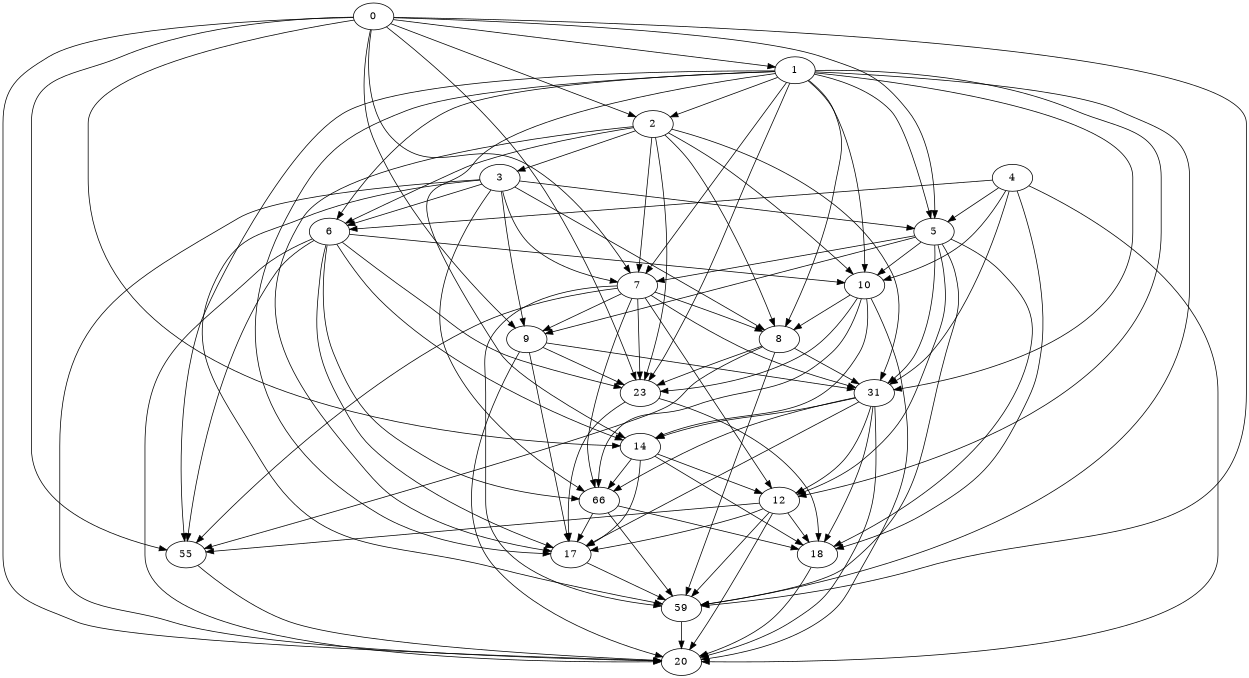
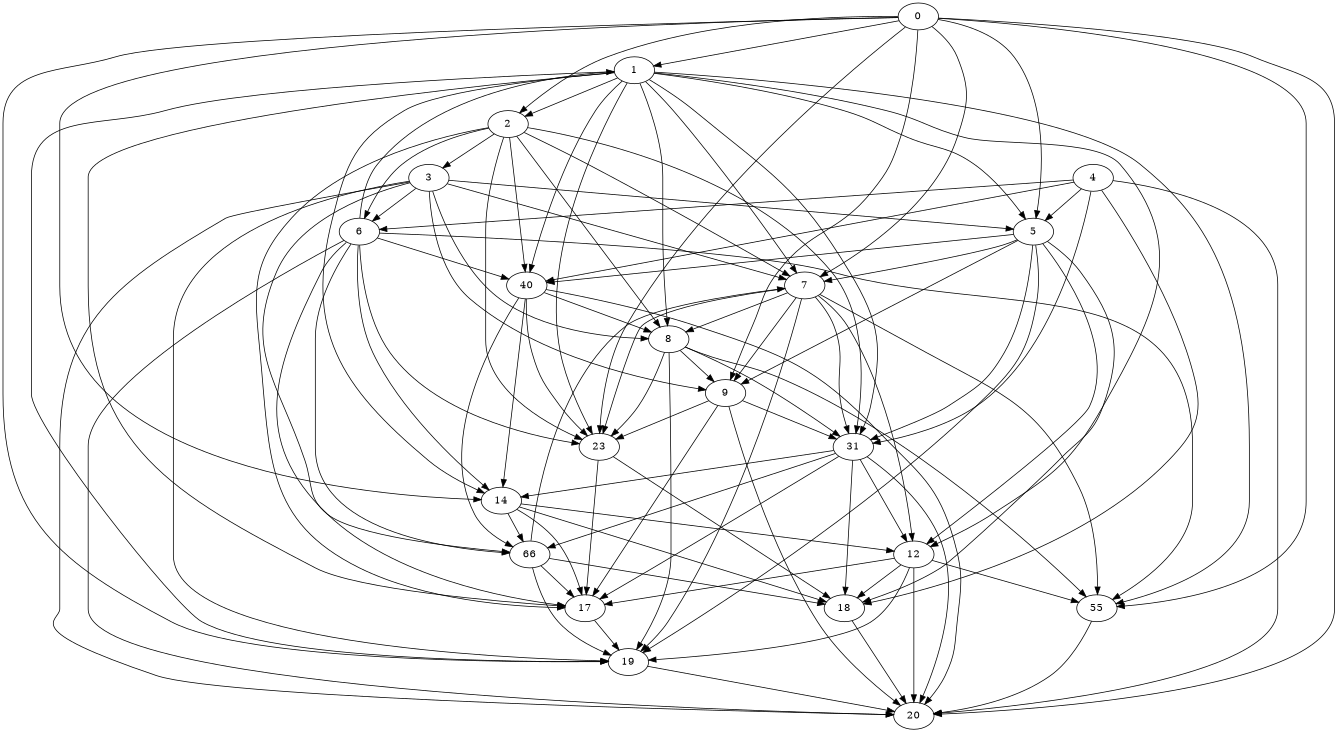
edge "1" -> "6": reversed
node "10": label "10" -> "40"
edge "8" -> "9": added
edge "7" -> "66": reversed
node "59": label "59" -> "19"
